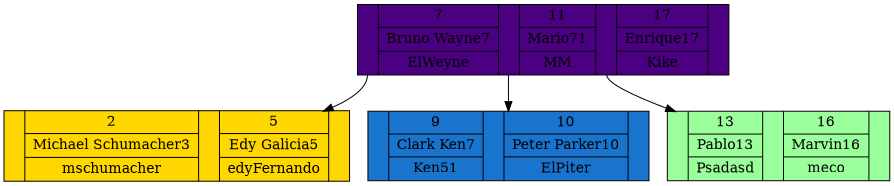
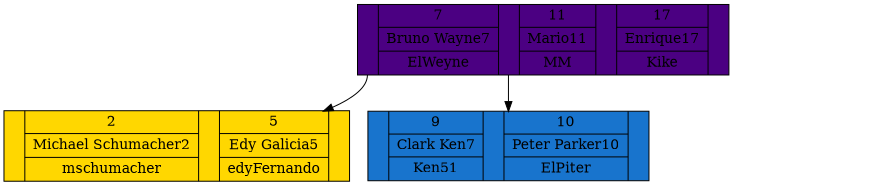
node "7": text "Mario71" -> "Mario11"
node "2": text "Michael Schumacher3" -> "Michael Schumacher2"
node "13": removed
